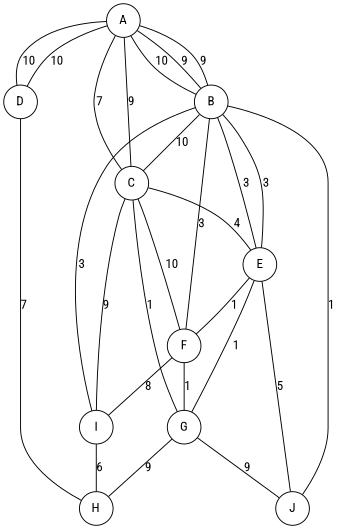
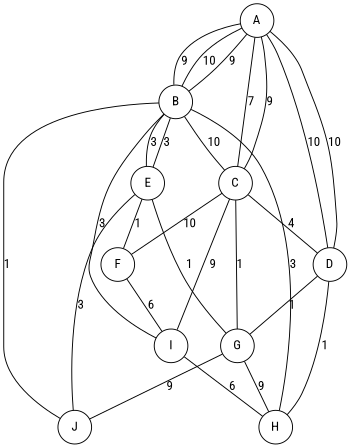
edge "C" -- "E": now "C" -- "D"
edge "B" -- "F": now "B" -- "H"
edge "D" -- "H": label "7" -> "1"
edge "F" -- "I": label "8" -> "6"
edge "F" -- "G": now "D" -- "G"
edge "E" -- "J": label "5" -> "3"
